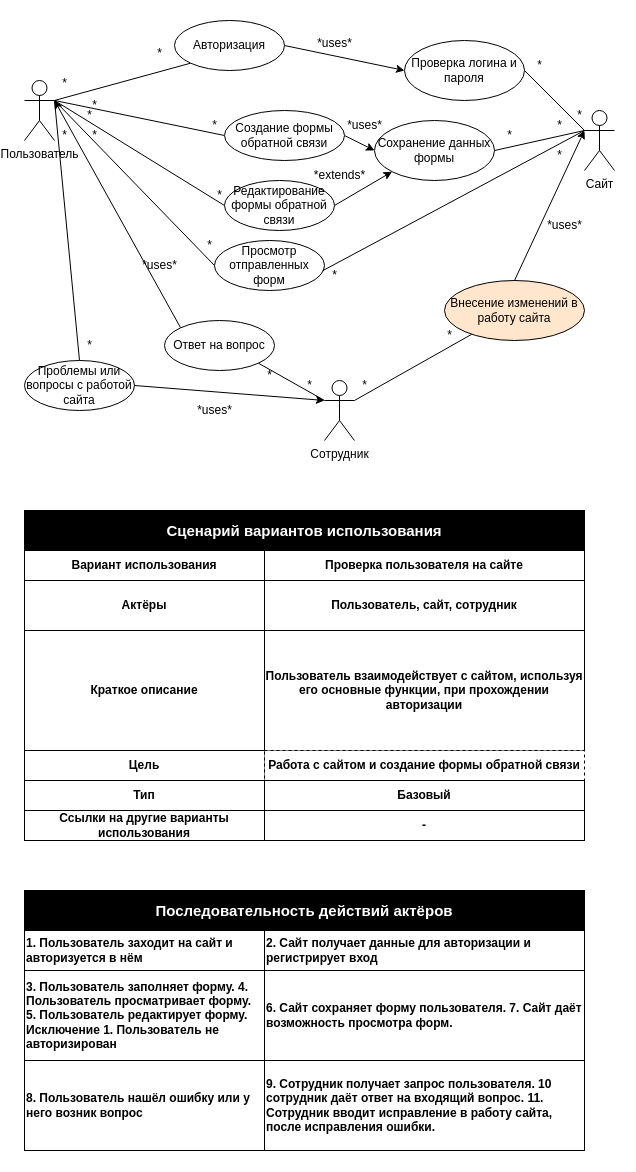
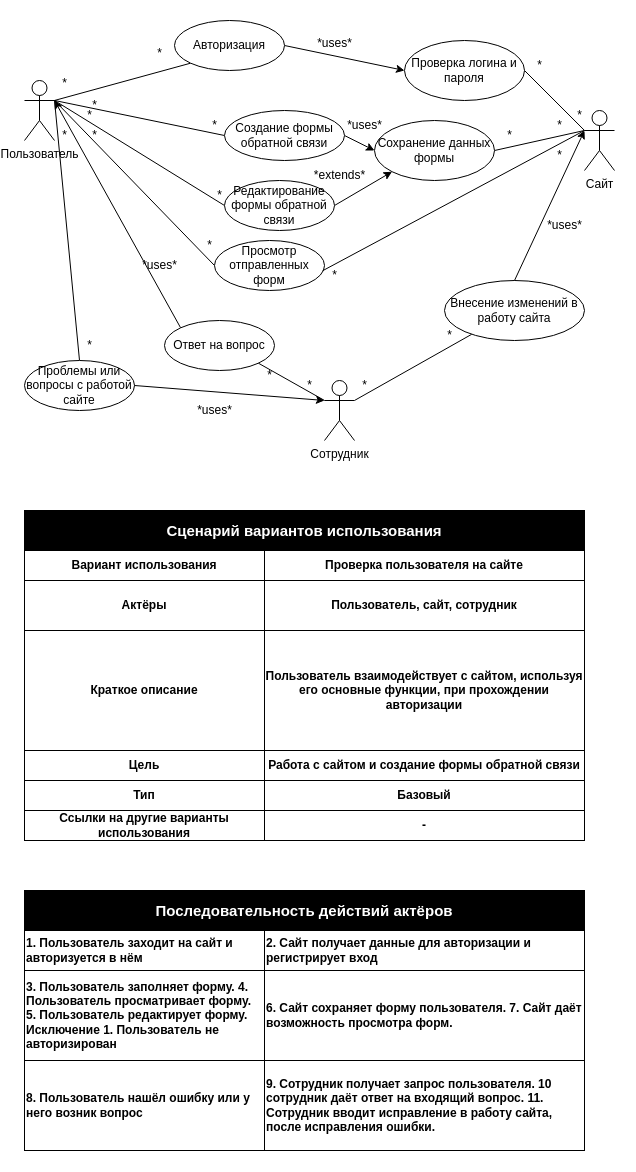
node "Внесение изменений в работу сайта": fillcolor #ffe6cc -> #ffffff
node "Проблемы или вопросы с работой сайта": label "Проблемы или вопросы с работой сайта" -> "Проблемы или вопросы с работой сайте"
node "Работа с сайтом и создание формы обратной связи": style dashed -> solid
